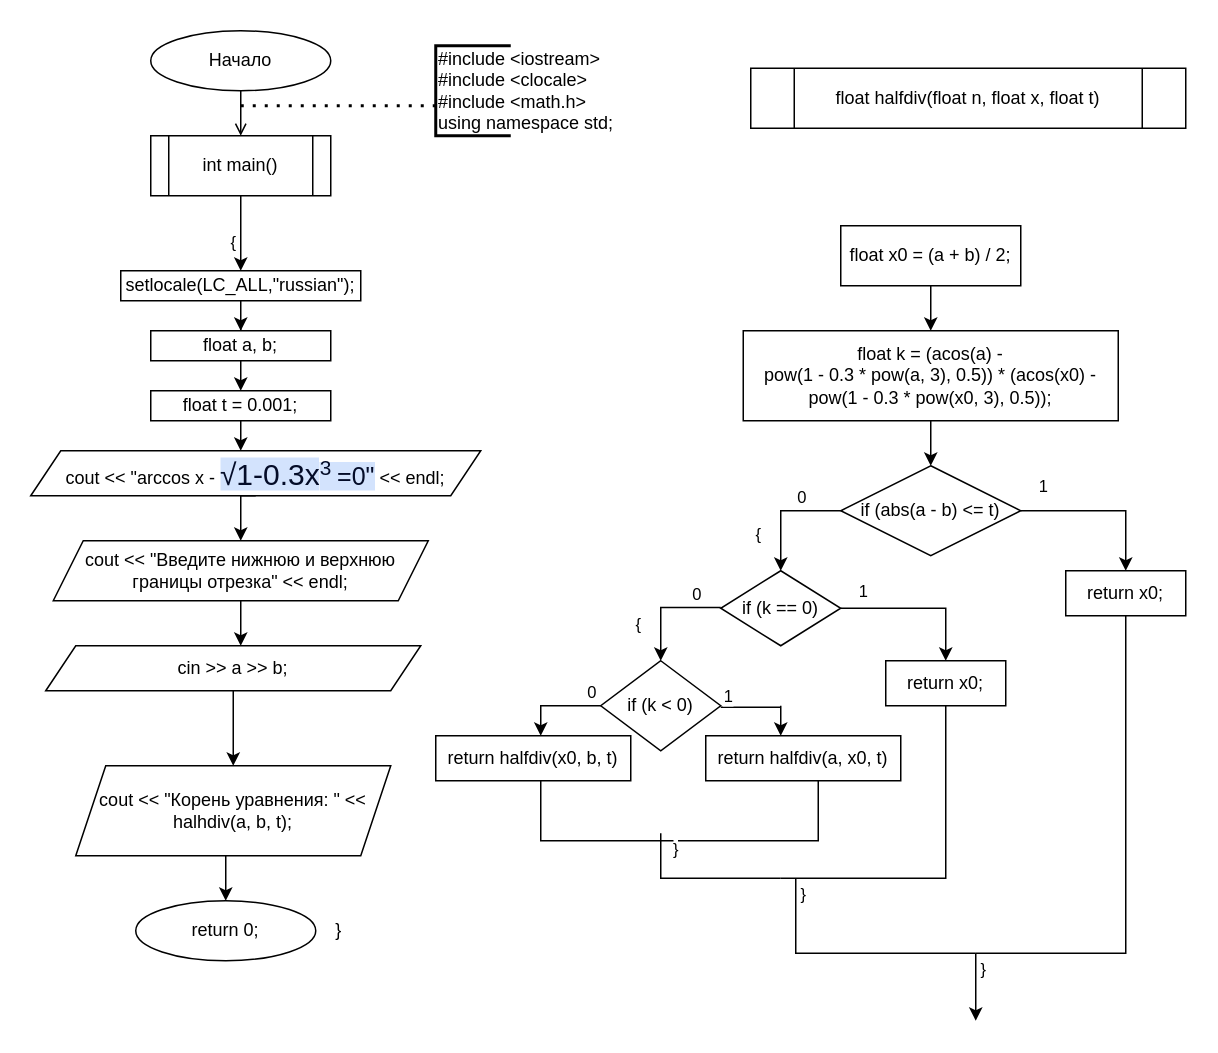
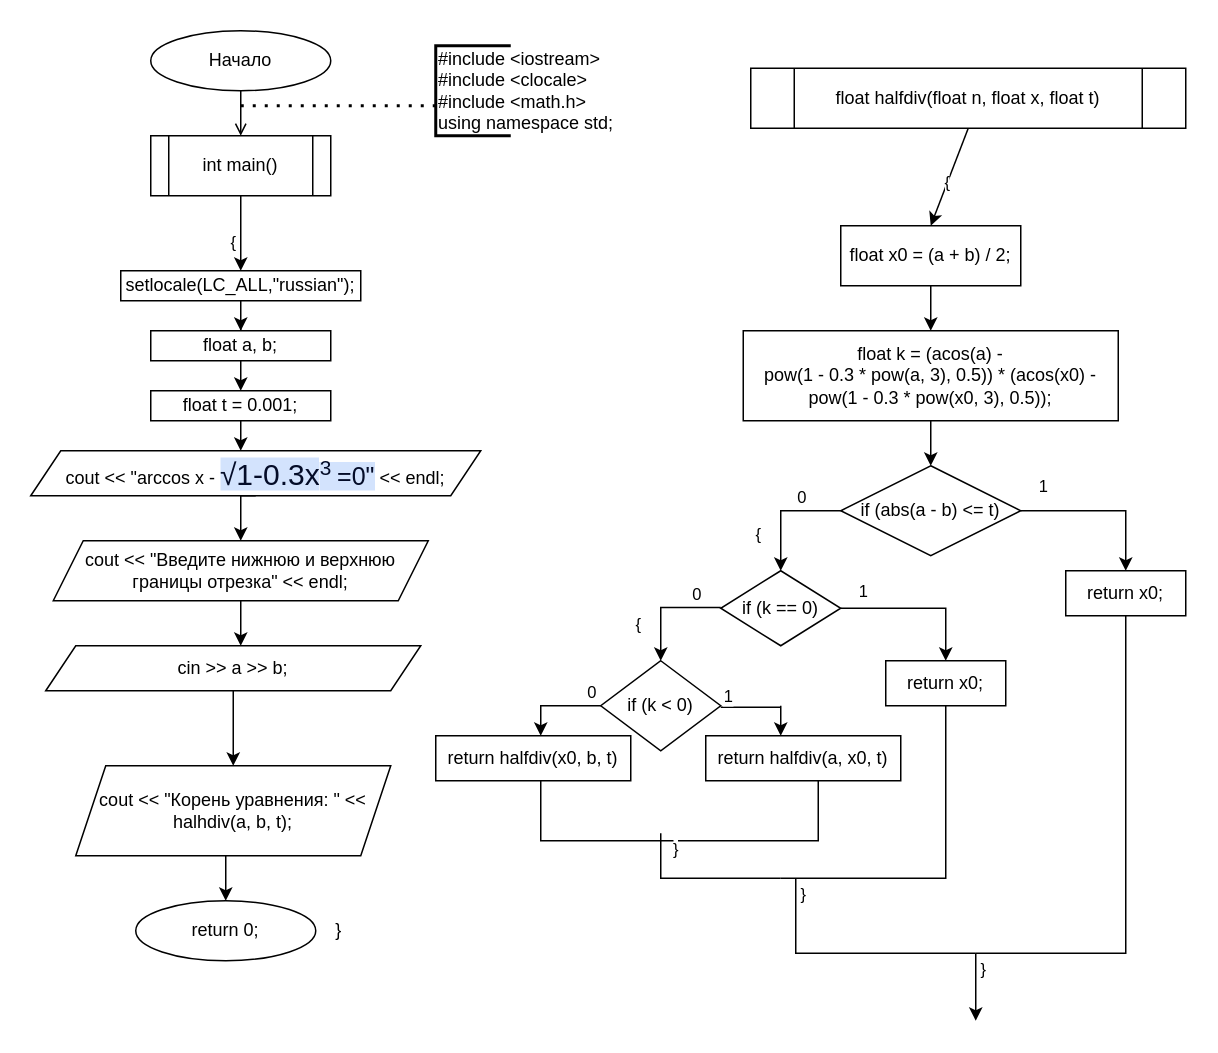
edge "float halfdiv(float n, float x, float t)" -> "float x0 = (a + b) / 2;": added, label "{"
